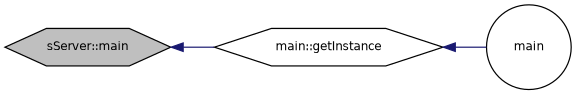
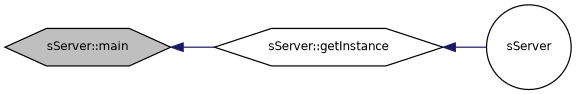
node "main::getInstance": label "main::getInstance" -> "sServer::getInstance"
node "main": label "main" -> "sServer"
